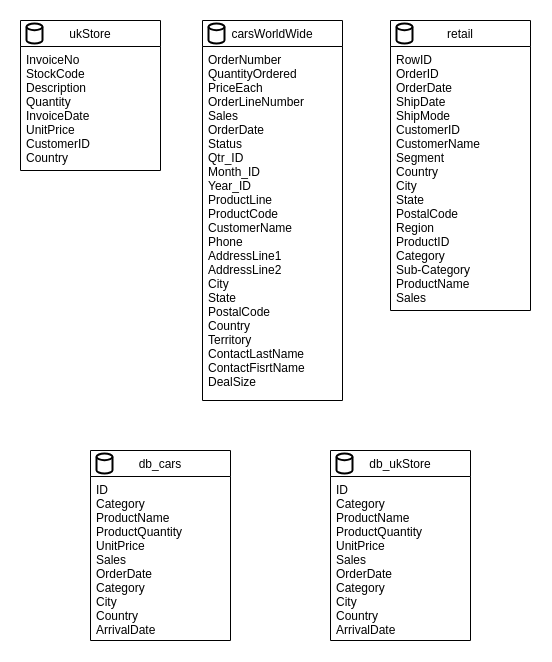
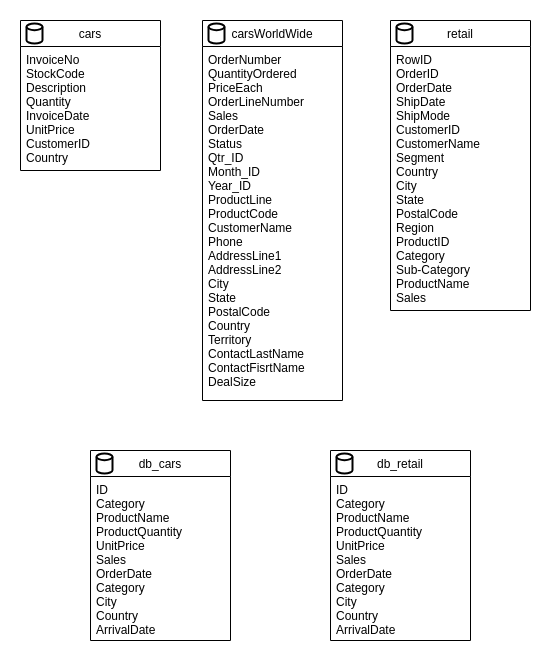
node "ukStore": label "ukStore" -> "cars"
node "db_ukStore": label "db_ukStore" -> "db_retail"
